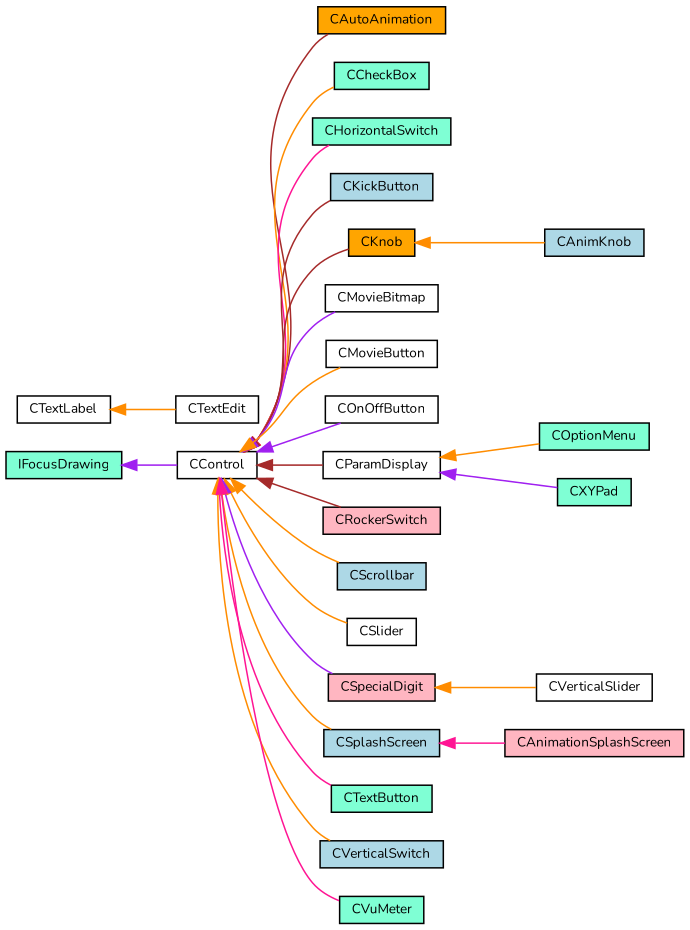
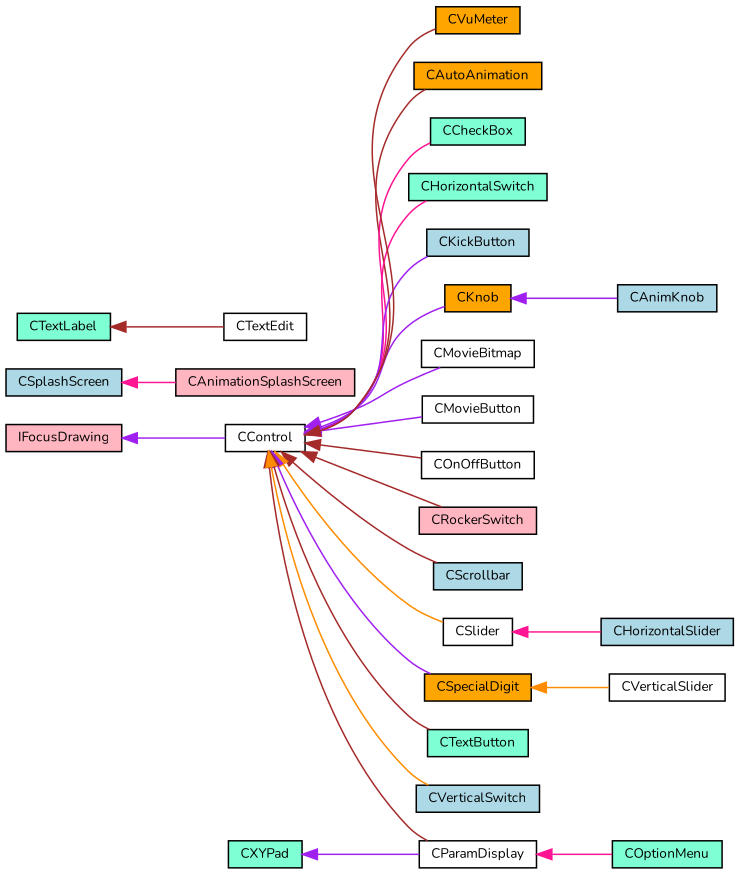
edge "CCheckBox" -> "CControl": color darkorange -> deeppink
edge "CAnimKnob" -> "CKnob": color darkorange -> purple
edge "CKnob" -> "CControl": color brown -> purple
edge "CKickButton" -> "CControl": color brown -> purple
edge "CMovieButton" -> "CControl": color darkorange -> purple
node "CTextLabel": fillcolor white -> aquamarine
edge "CTextEdit" -> "CTextLabel": color darkorange -> brown
edge "COnOffButton" -> "CControl": color purple -> brown
edge "COptionMenu" -> "CParamDisplay": color darkorange -> deeppink
node "IFocusDrawing": fillcolor aquamarine -> lightpink
edge "CXYPad" -> "CParamDisplay": reversed
edge "CScrollbar" -> "CControl": color darkorange -> brown
edge "CSplashScreen" -> "CControl": removed
node "CHorizontalSlider": added
edge "CTextButton" -> "CControl": color deeppink -> brown
node "CSpecialDigit": fillcolor lightpink -> orange
edge "CVuMeter" -> "CControl": color deeppink -> brown
node "CVuMeter": fillcolor aquamarine -> orange
